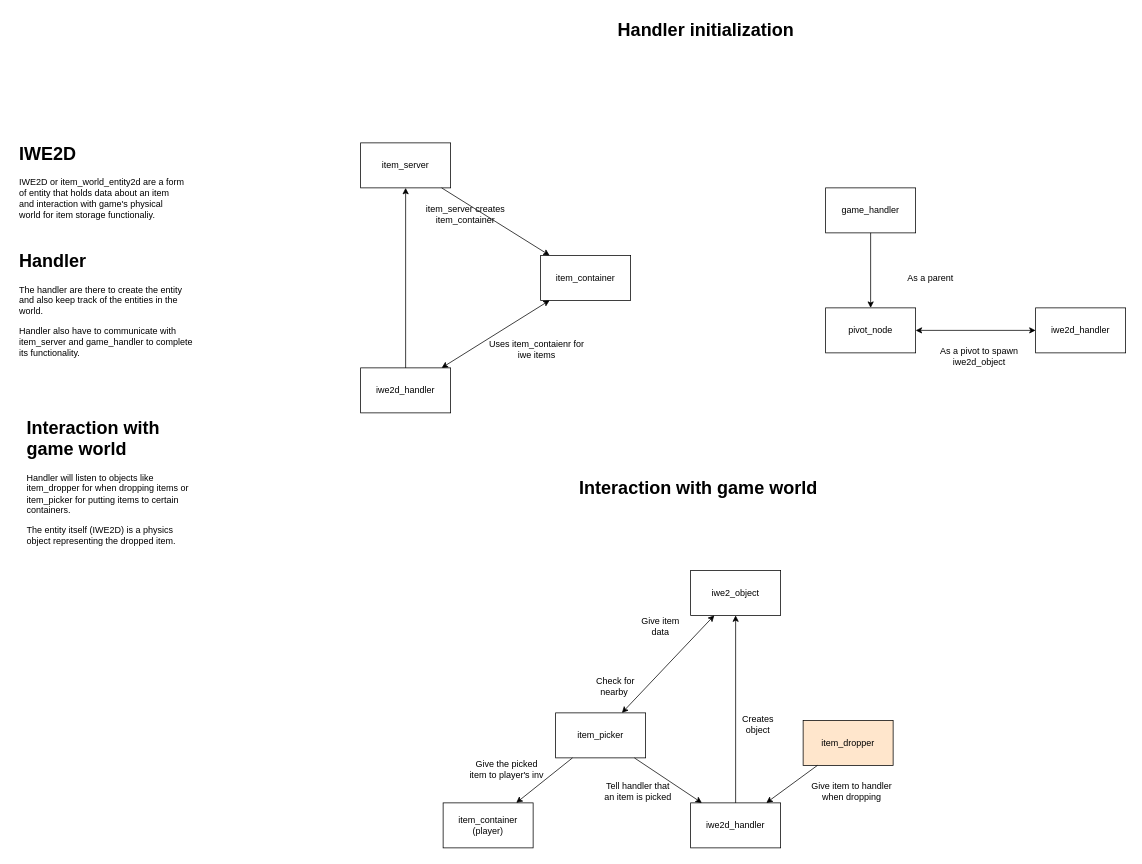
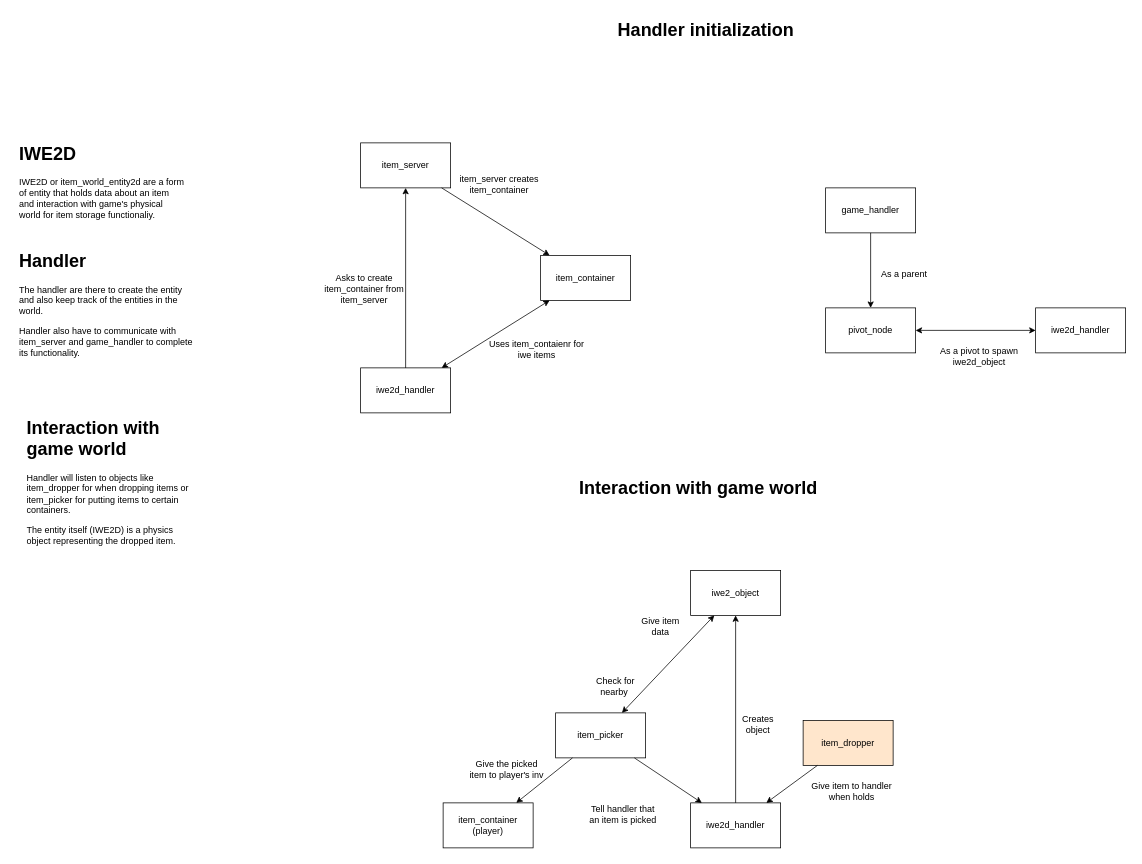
node "item_server creates item_container": moved (465, 214) -> (499, 184)
node "As a parent": moved (930, 278) -> (904, 274)
node "Asks to create item_container from item_server": added
node "Tell handler that an item is picked": moved (638, 792) -> (623, 814)
node "Give item to handler when dropping": label "Give item to handler when dropping" -> "Give item to handler when holds"
